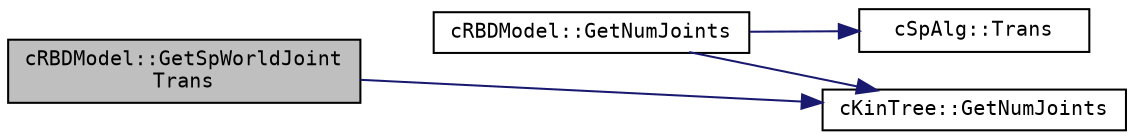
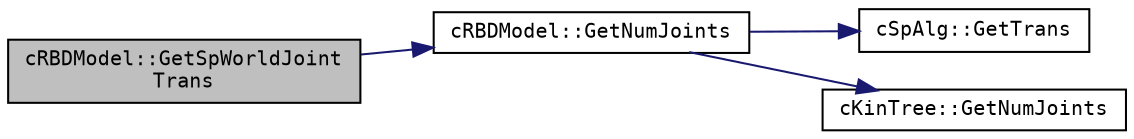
node "cSpAlg::Trans": label "cSpAlg::Trans" -> "cSpAlg::GetTrans"
edge "cRBDModel::GetSpWorldJoint Trans" -> "cKinTree::GetNumJoints": now "cRBDModel::GetSpWorldJoint Trans" -> "cRBDModel::GetNumJoints"
